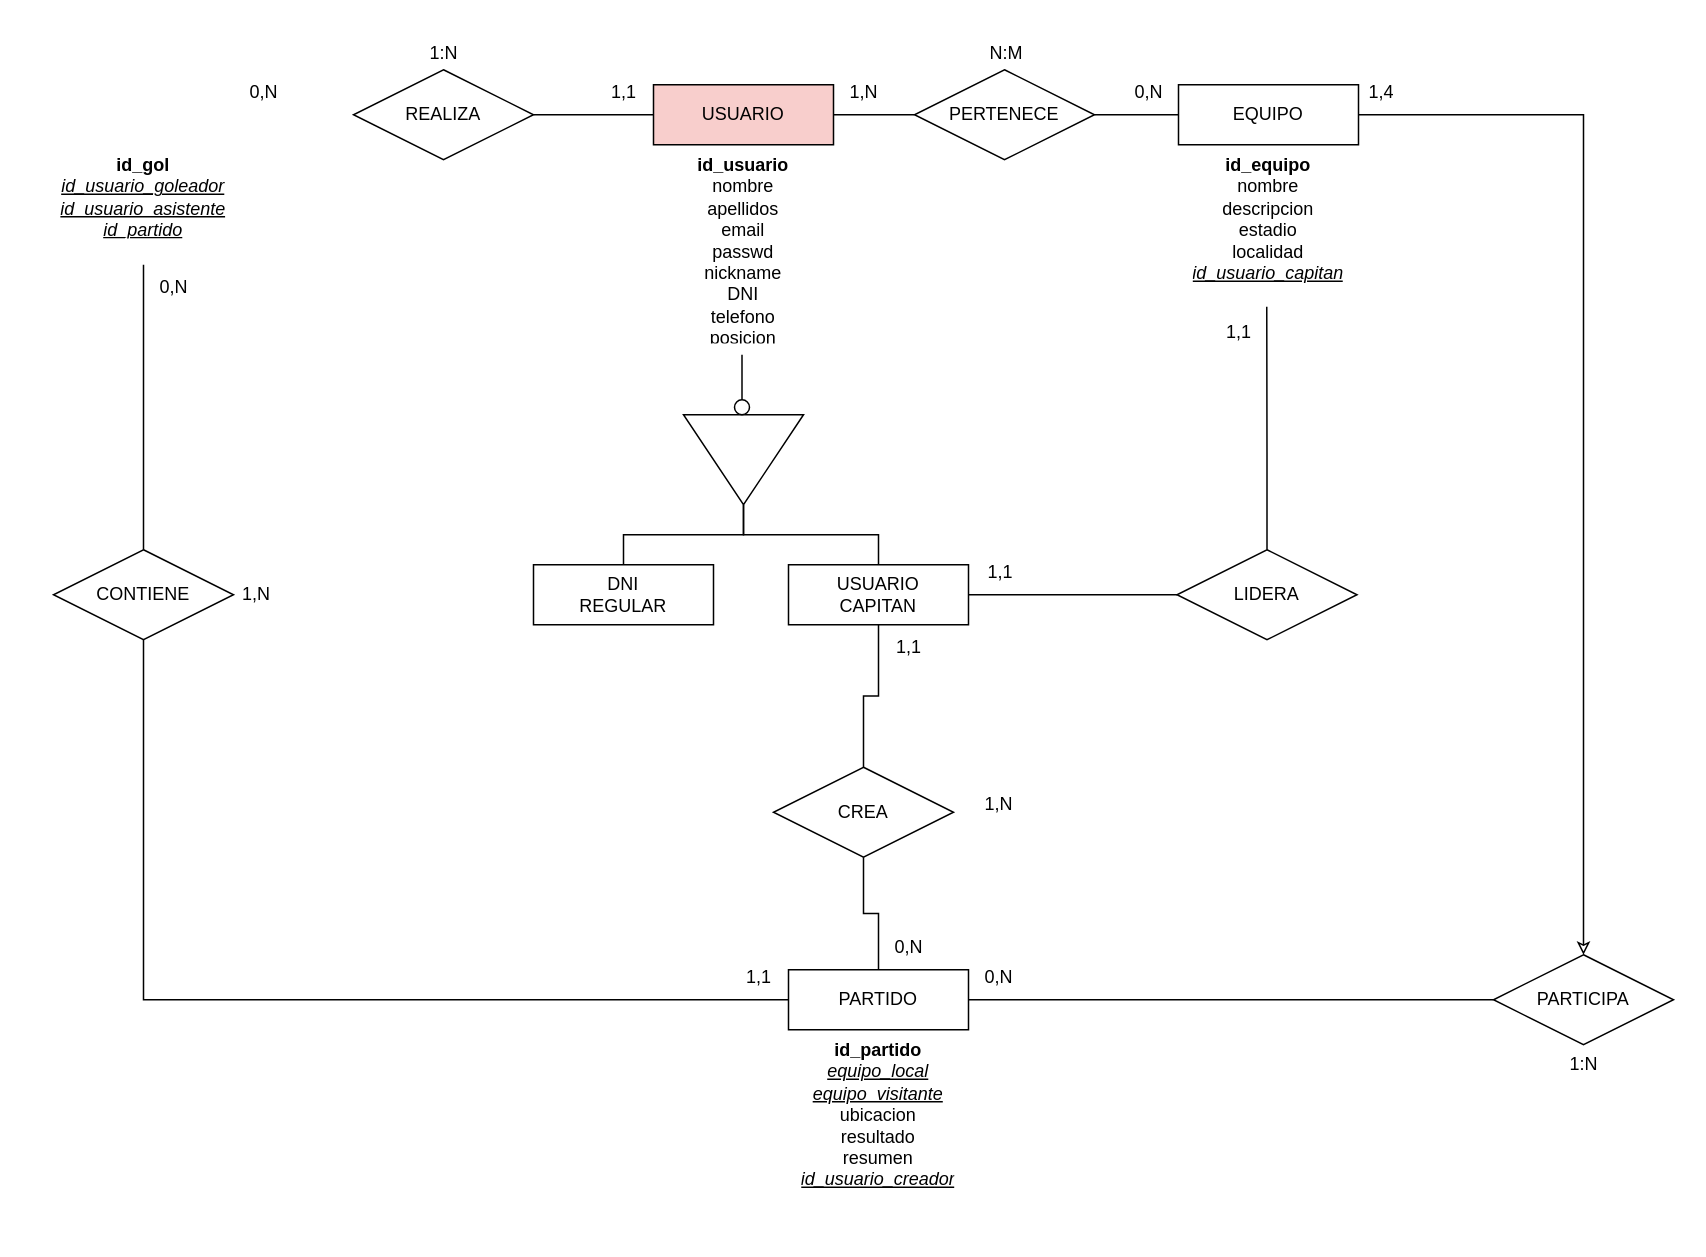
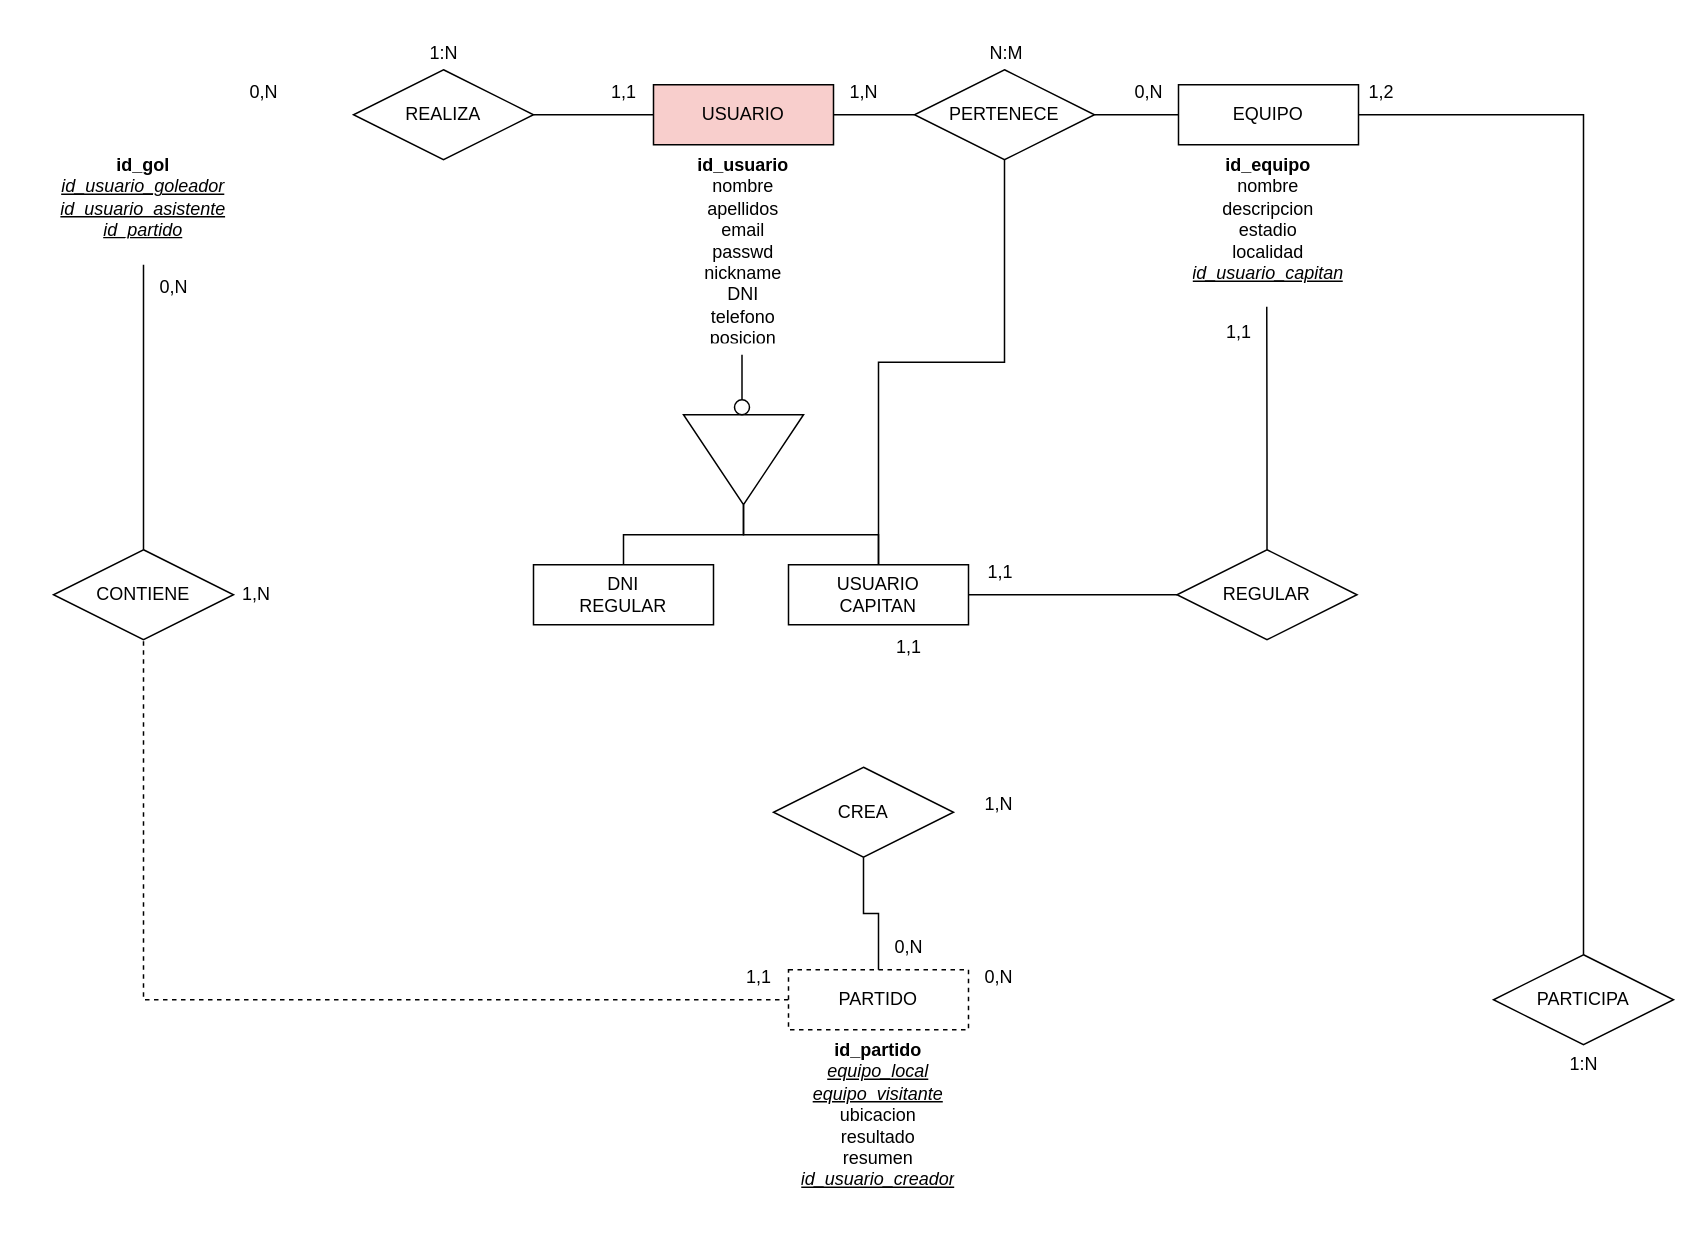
node "1,4": label "1,4" -> "1,2"
node "LIDERA": label "LIDERA" -> "REGULAR"
edge "USUARIO CAPITAN" -- "CREA": now "USUARIO CAPITAN" -- "PERTENECE"
edge "EQUIPO" -> "PARTICIPA": arrowhead classic -> none
edge "CONTIENE" -- "PARTIDO": style solid -> dashed
node "PARTIDO": style solid -> dashed
edge "PARTIDO" -- "PARTICIPA": removed
